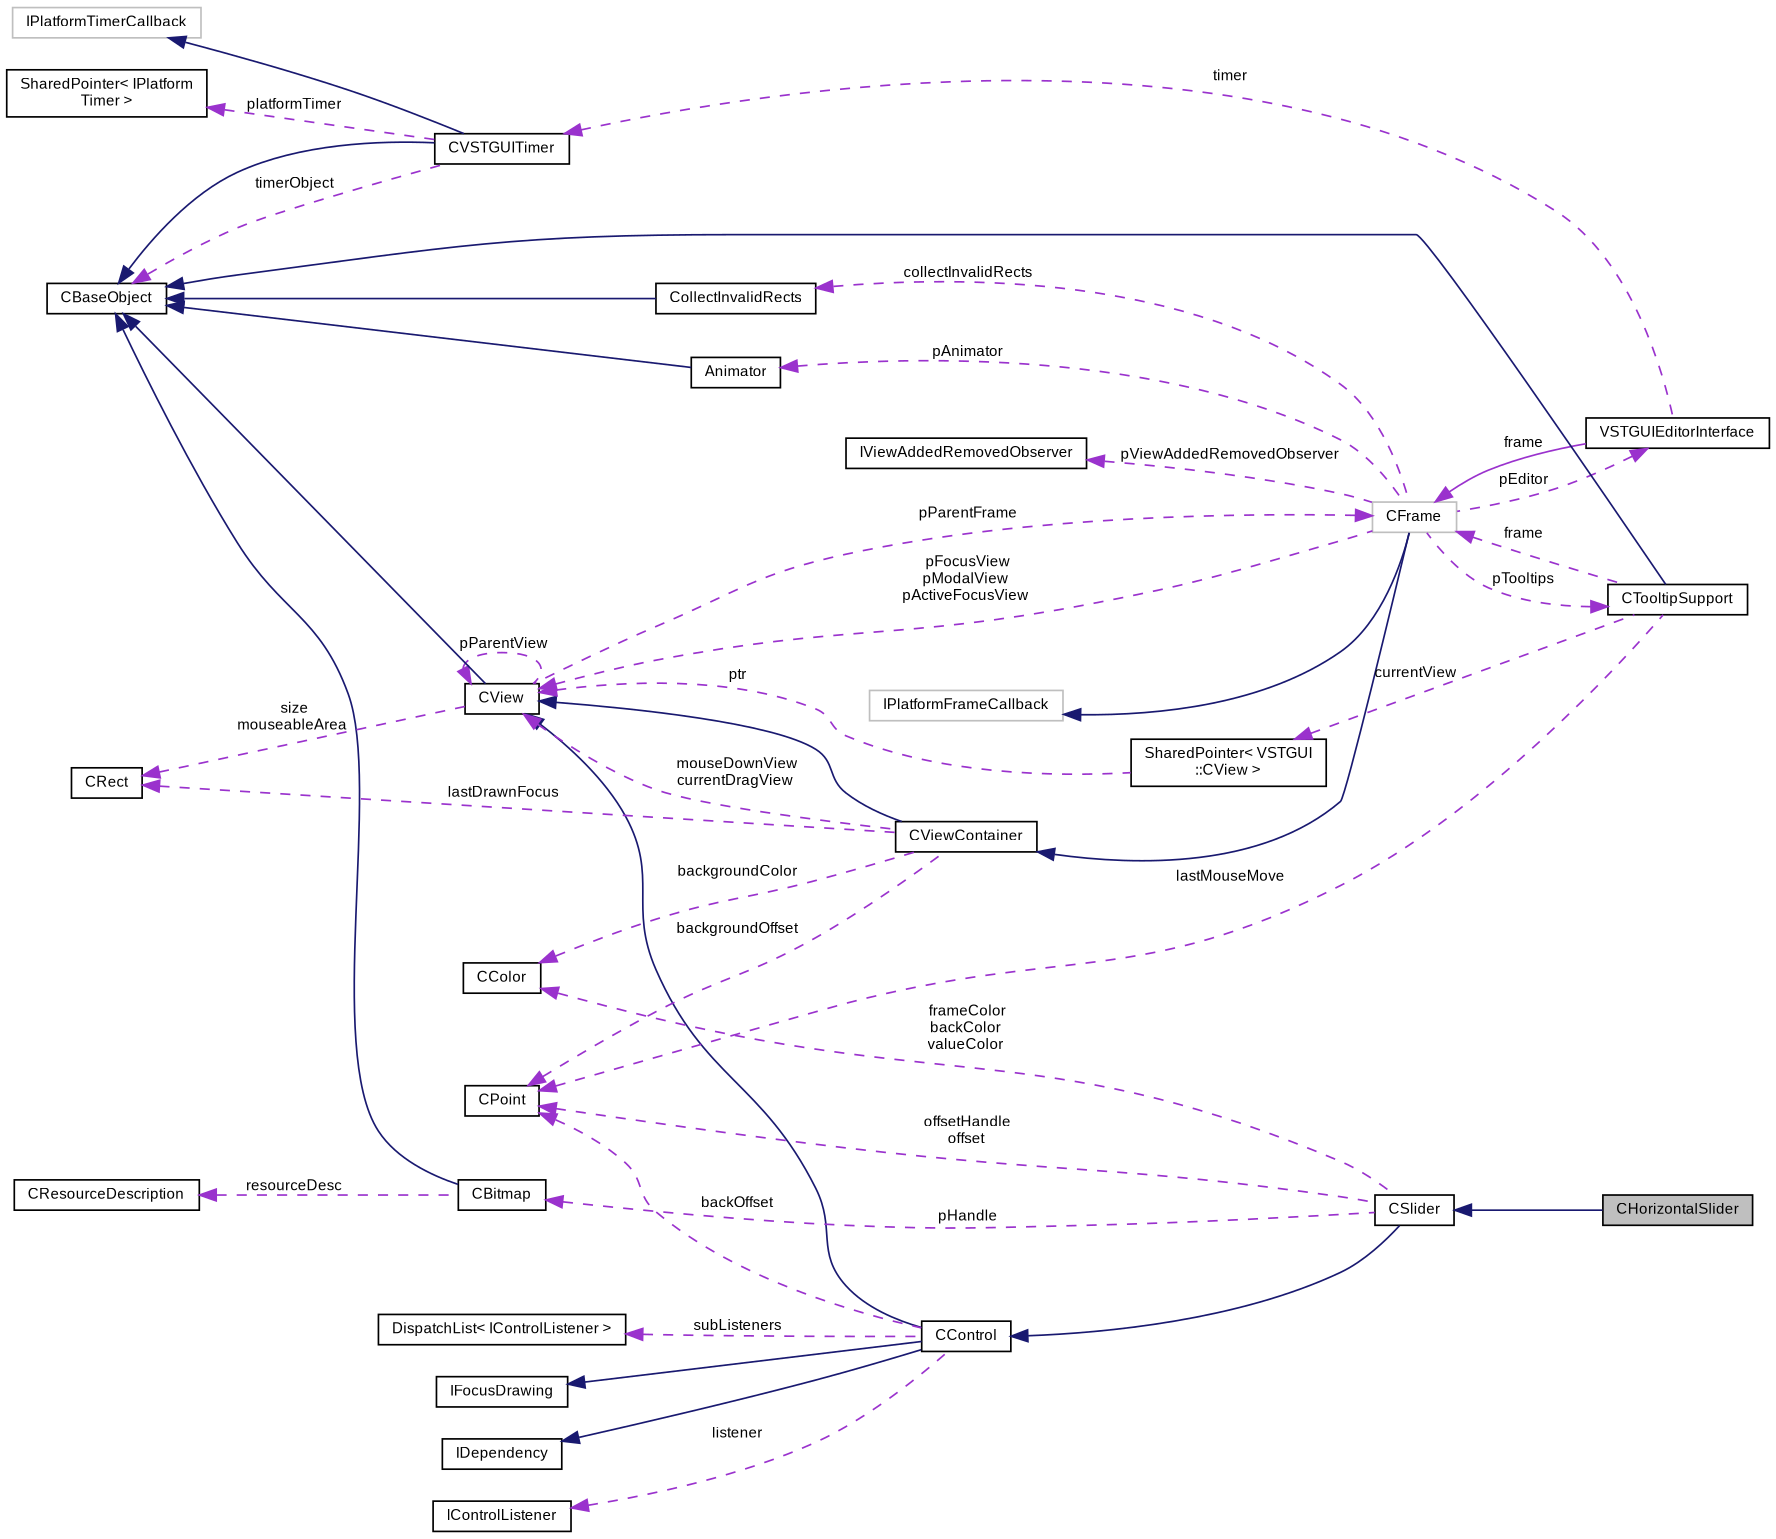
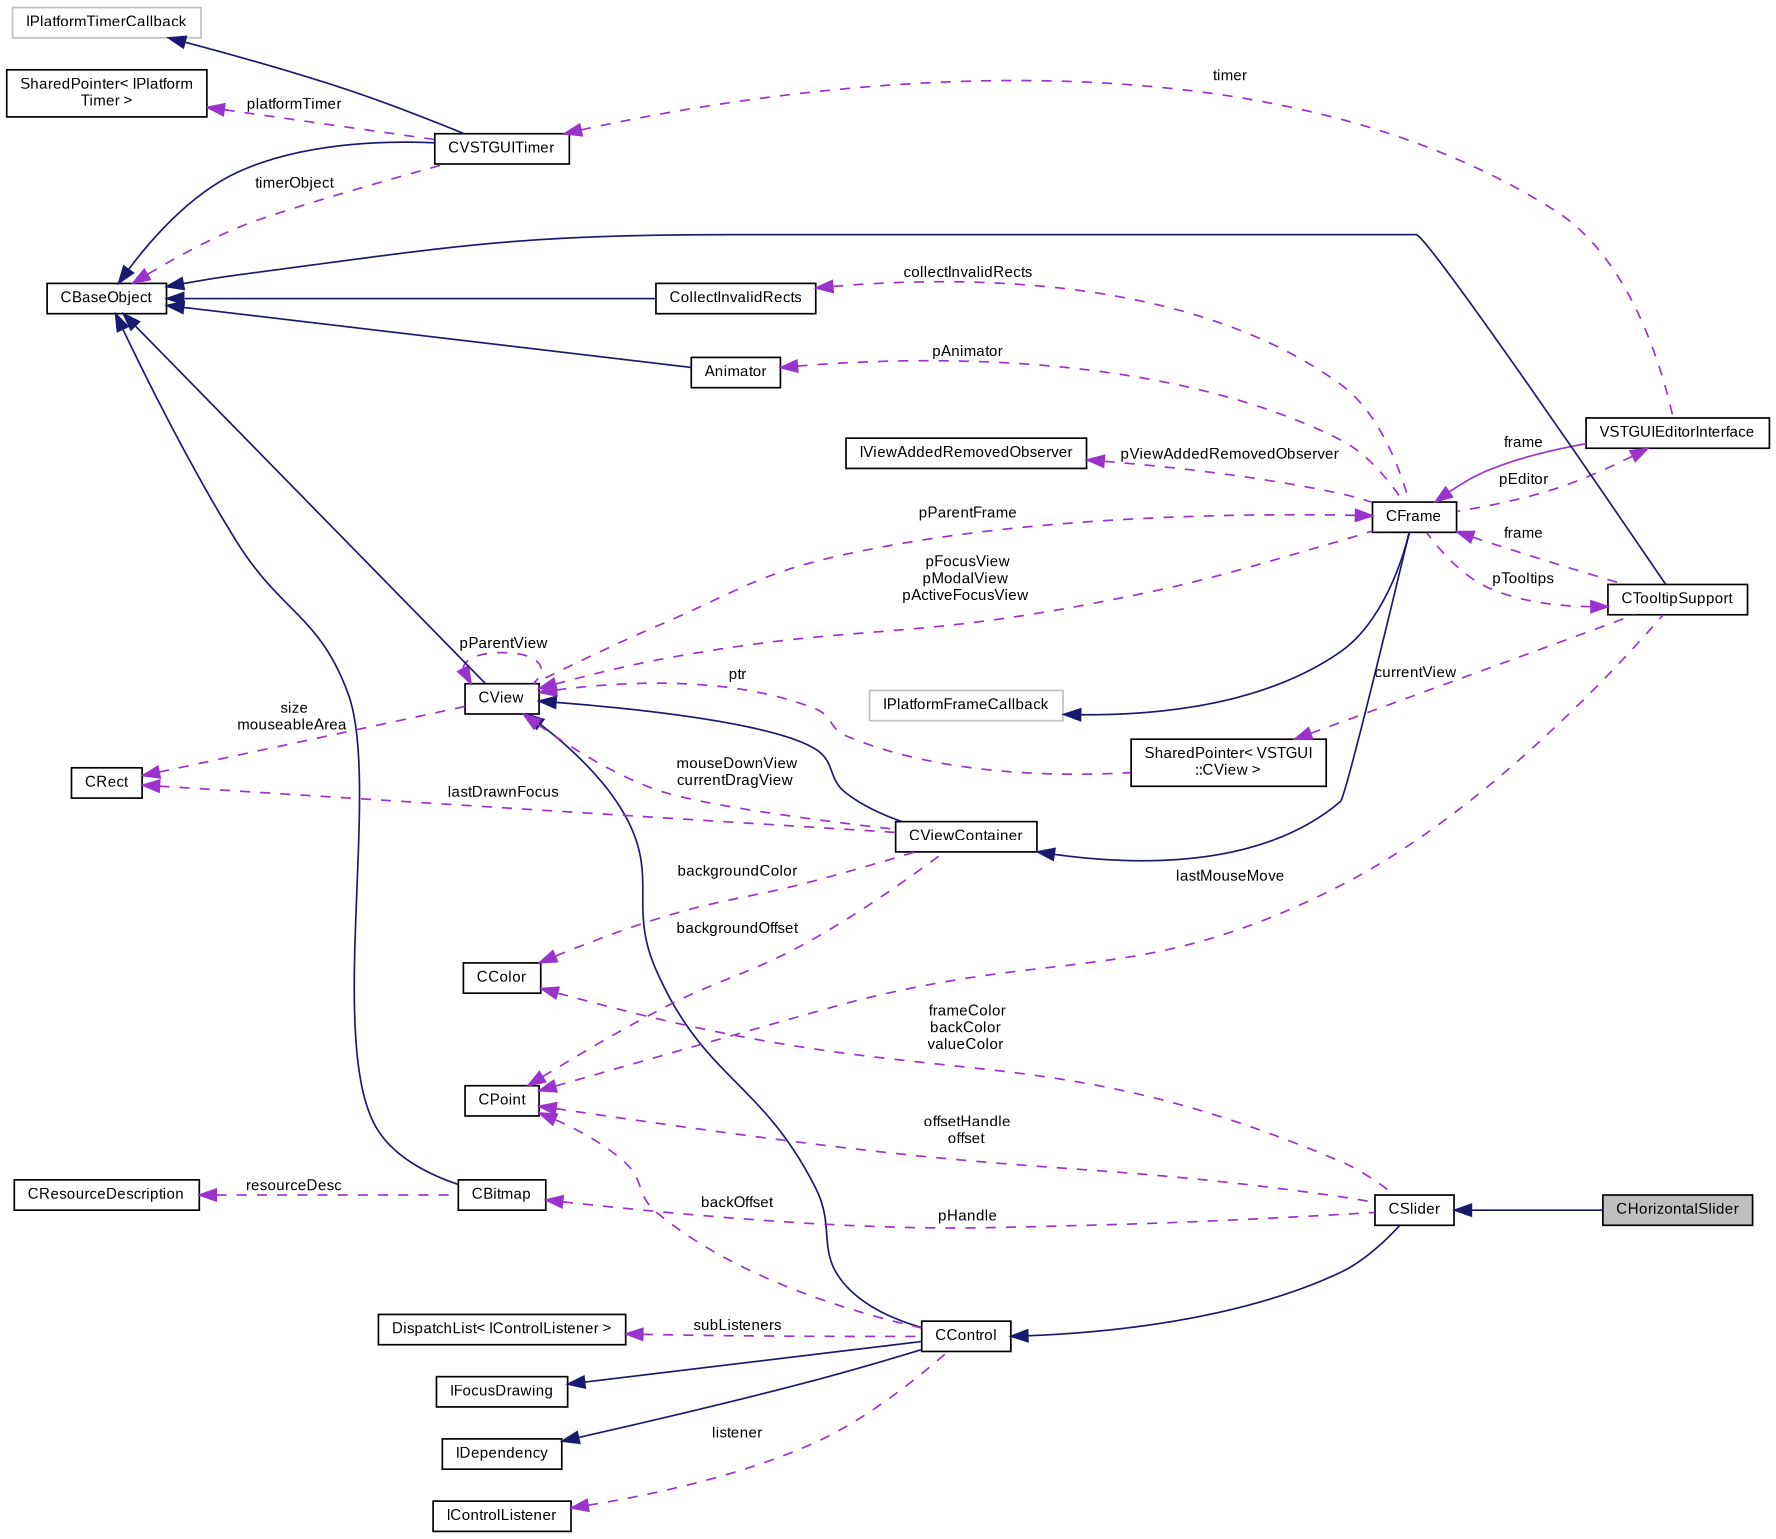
node "CFrame": color grey75 -> black
